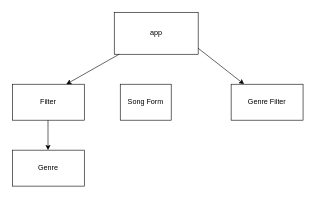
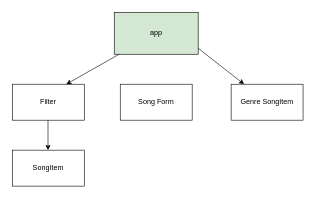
node "app": fillcolor #ffffff -> #d5e8d4
node "Song Form": size 51x36 -> 72x36
node "Genre Filter": label "Genre Filter" -> "Genre SongItem"
node "Genre": label "Genre" -> "SongItem"
